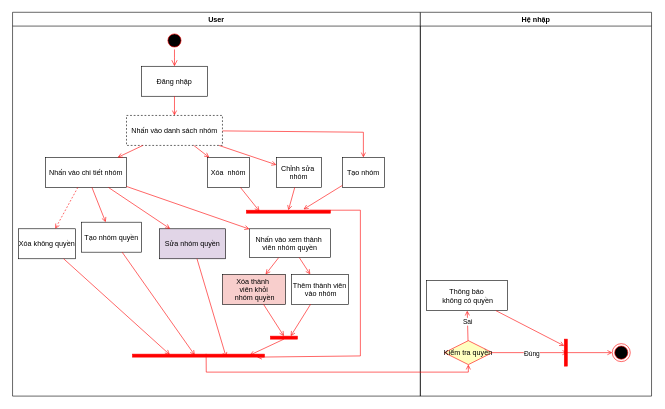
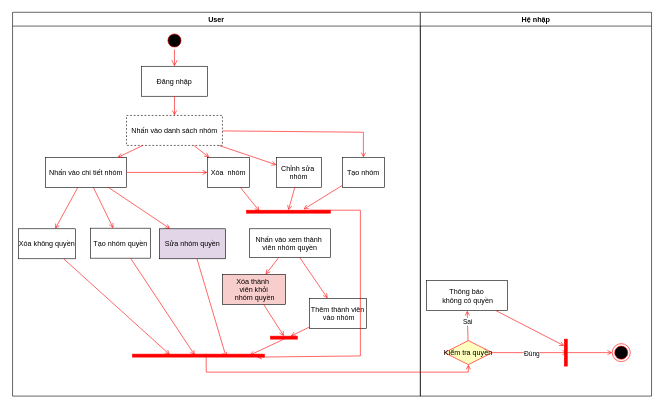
edge "Nhấn vào chi tiết nhóm" -> "Xóa không quyền": style dashed -> solid
edge "Nhấn vào chi tiết nhóm" -> "Nhấn vào xem thành viên nhóm quyền": now "Nhấn vào chi tiết nhóm" -> "Xóa nhóm"
node "Tạo nhóm quyền": moved (111, 237) -> (120, 243)
node "Thêm thành viên vào nhóm": moved (320, 290) -> (338, 314)
